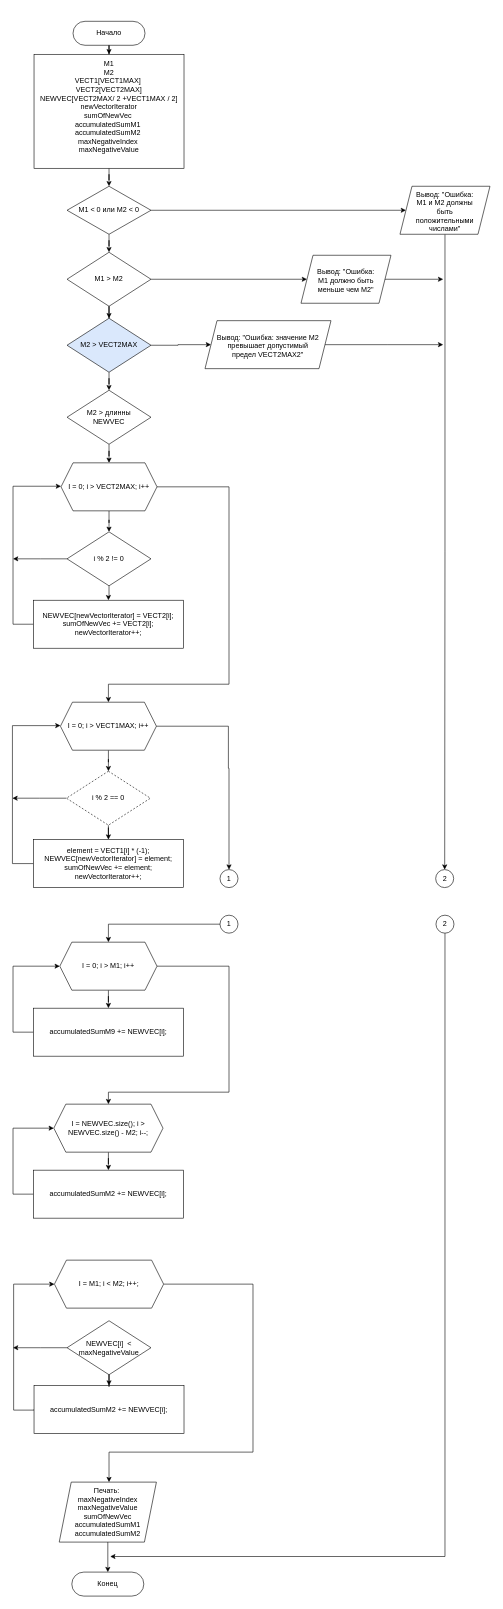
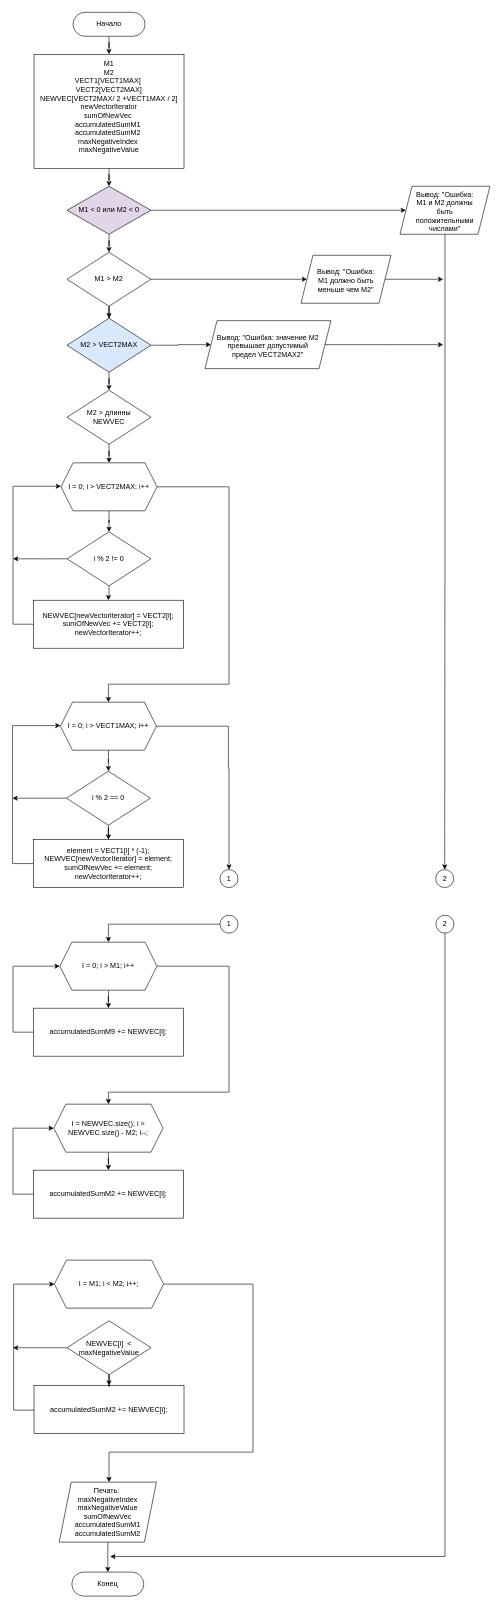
node "Начало": moved (109, 33) -> (109, 24)
node "M1 < 0 или M2 < 0": fillcolor #ffffff -> #e1d5e7
node "i % 2 == 0": style dashed -> solid
